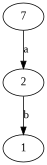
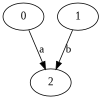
node "7": label "7" -> "0"
edge "2" -> "1": reversed
